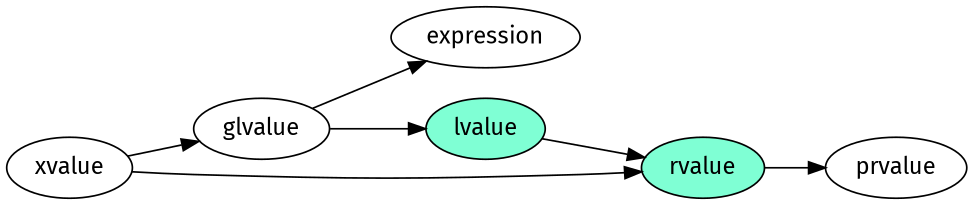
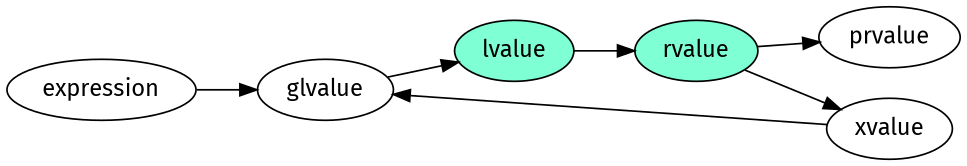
edge "glvalue" -> "expression": reversed
edge "xvalue" -> "rvalue": reversed
